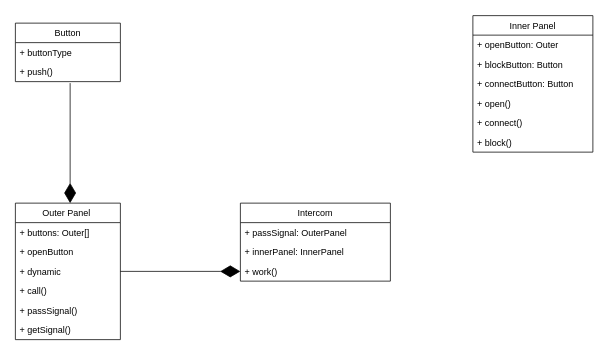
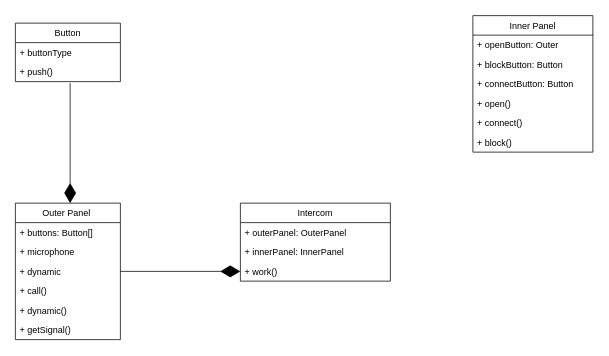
node "+ buttons: Outer[]": label "+ buttons: Outer[]" -> "+ buttons: Button[]"
node "+ passSignal: OuterPanel": label "+ passSignal: OuterPanel" -> "+ outerPanel: OuterPanel"
node "+ openButton": label "+ openButton" -> "+ microphone"
node "+ passSignal()": label "+ passSignal()" -> "+ dynamic()"
